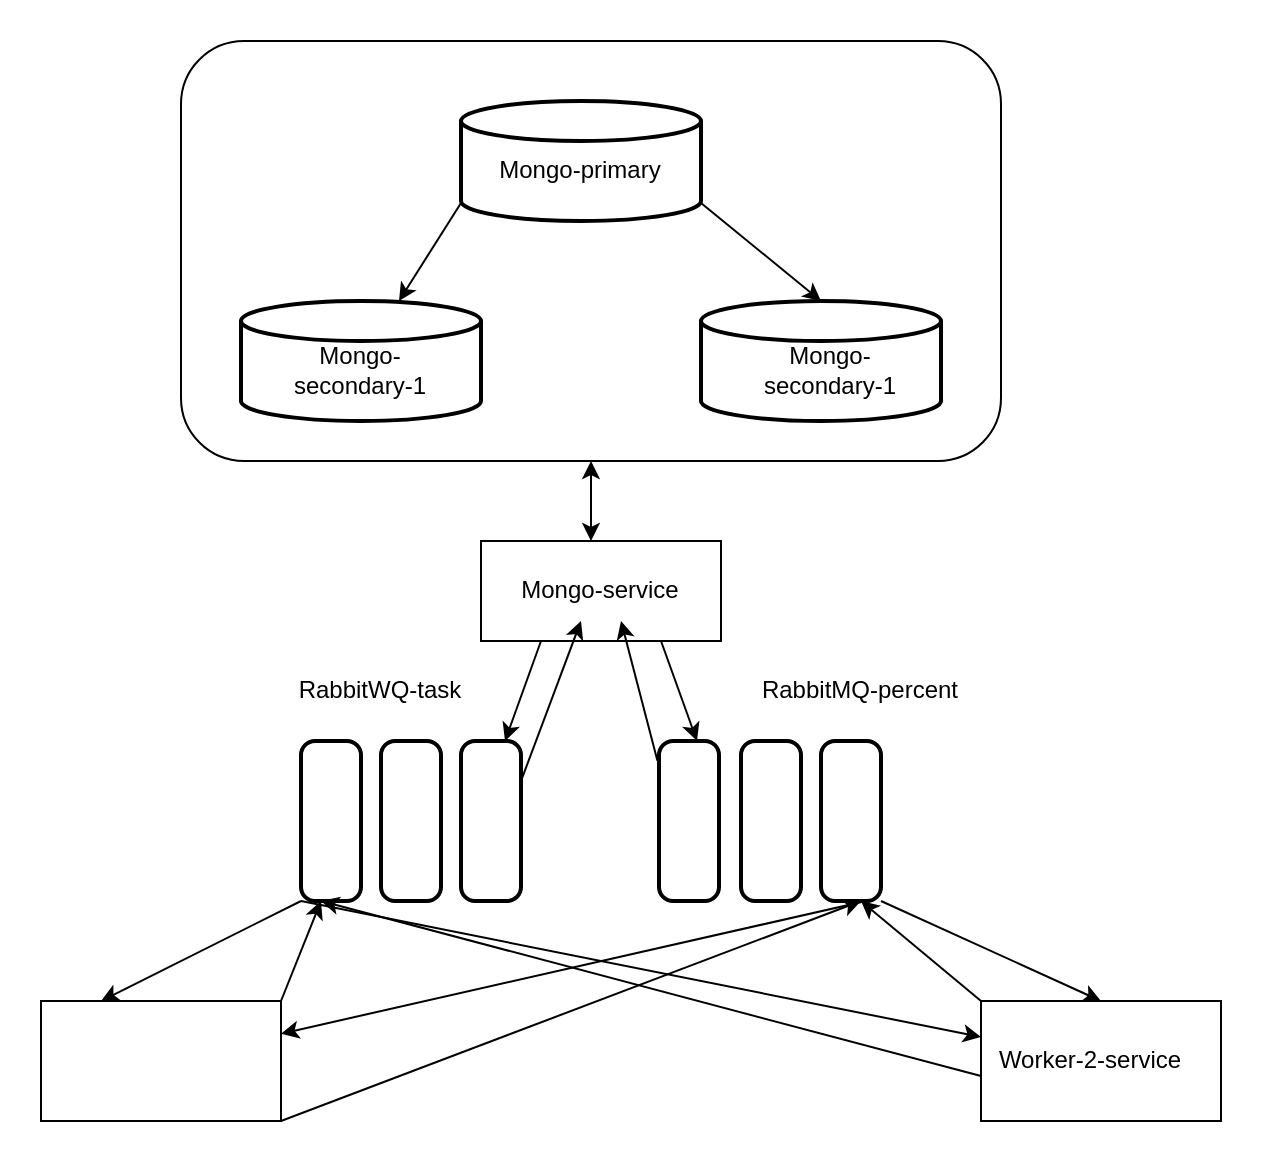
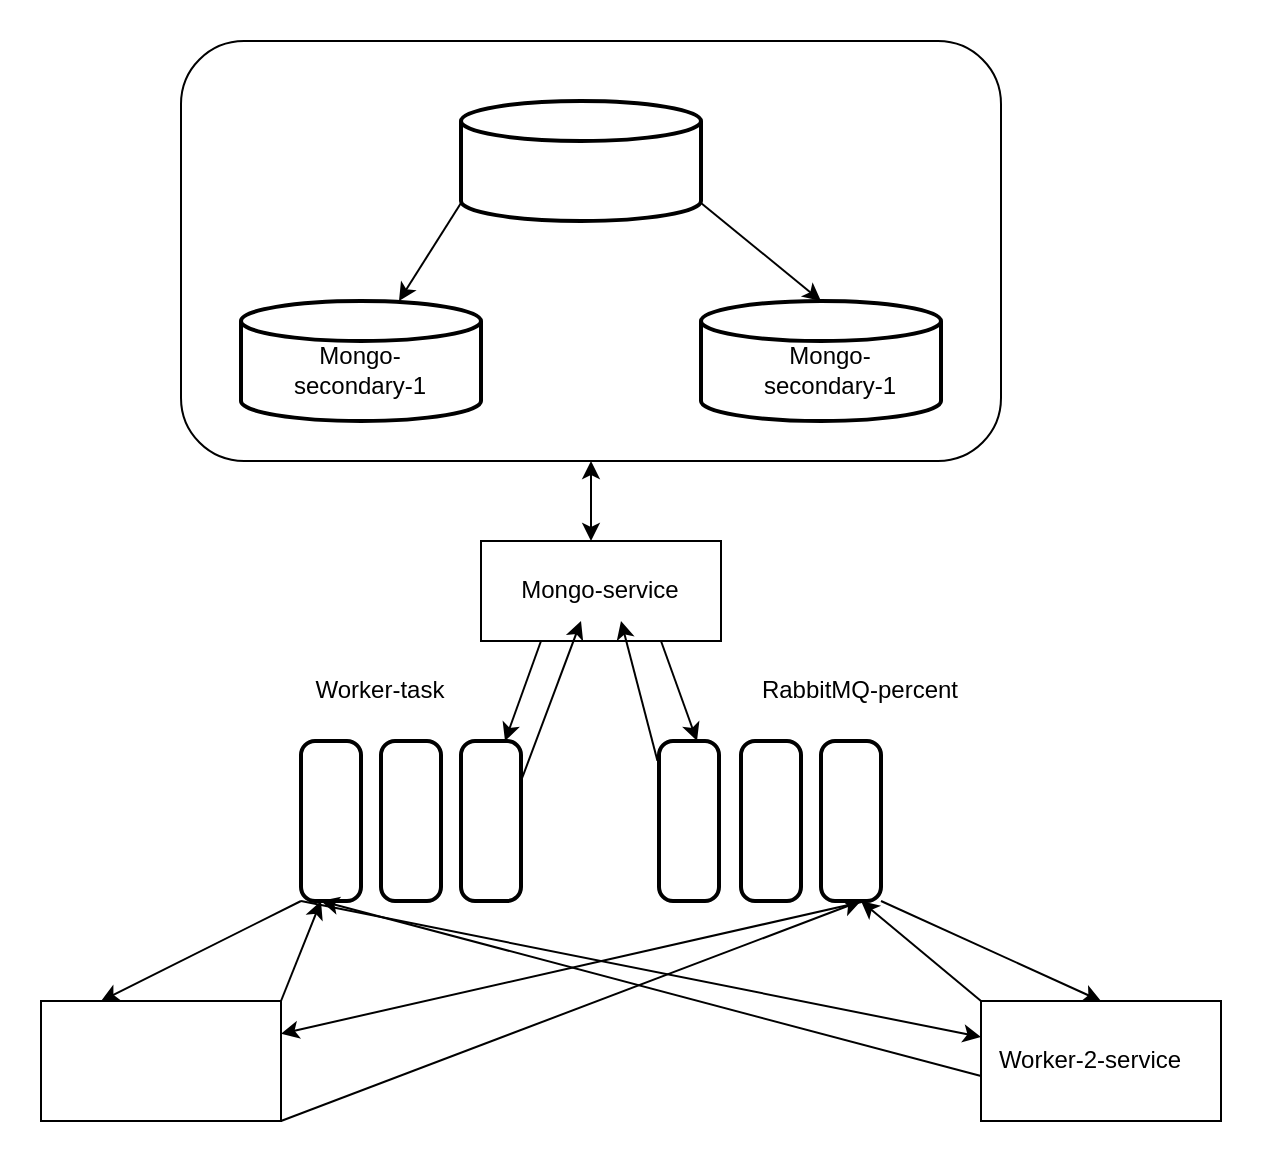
node "Mongo-primary": removed
node "RabbitWQ-task": label "RabbitWQ-task" -> "Worker-task"
